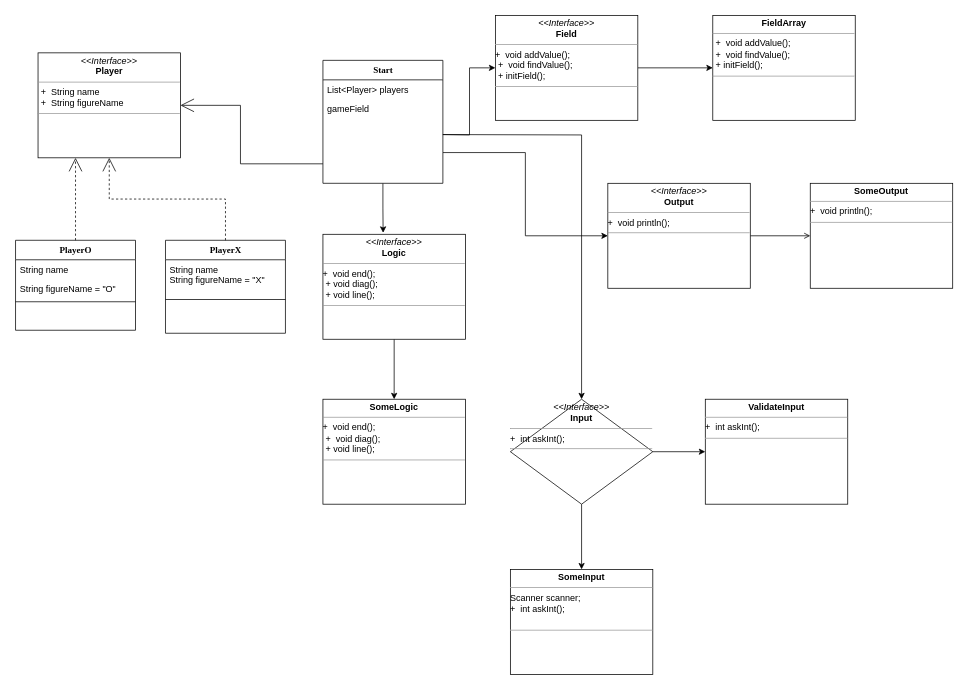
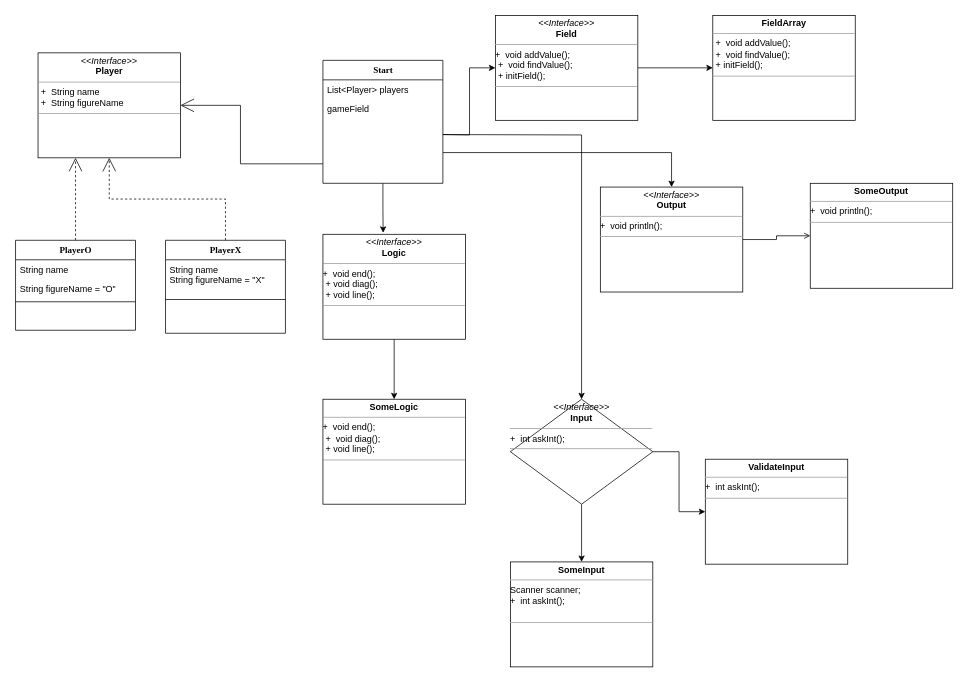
node "<<Interface>> Output + void println();": moved (679, 236) -> (672, 240)
node "ValidateInput + int askInt();": moved (777, 452) -> (777, 512)
node "SomeInput Scanner scanner; + int askInt();": moved (582, 622) -> (582, 615)
